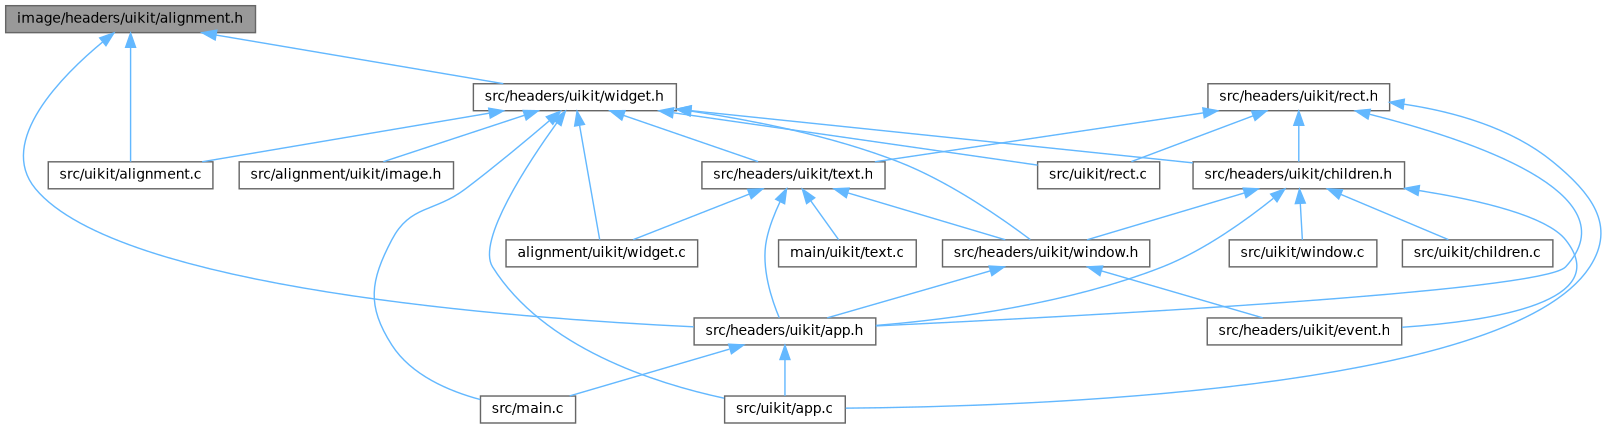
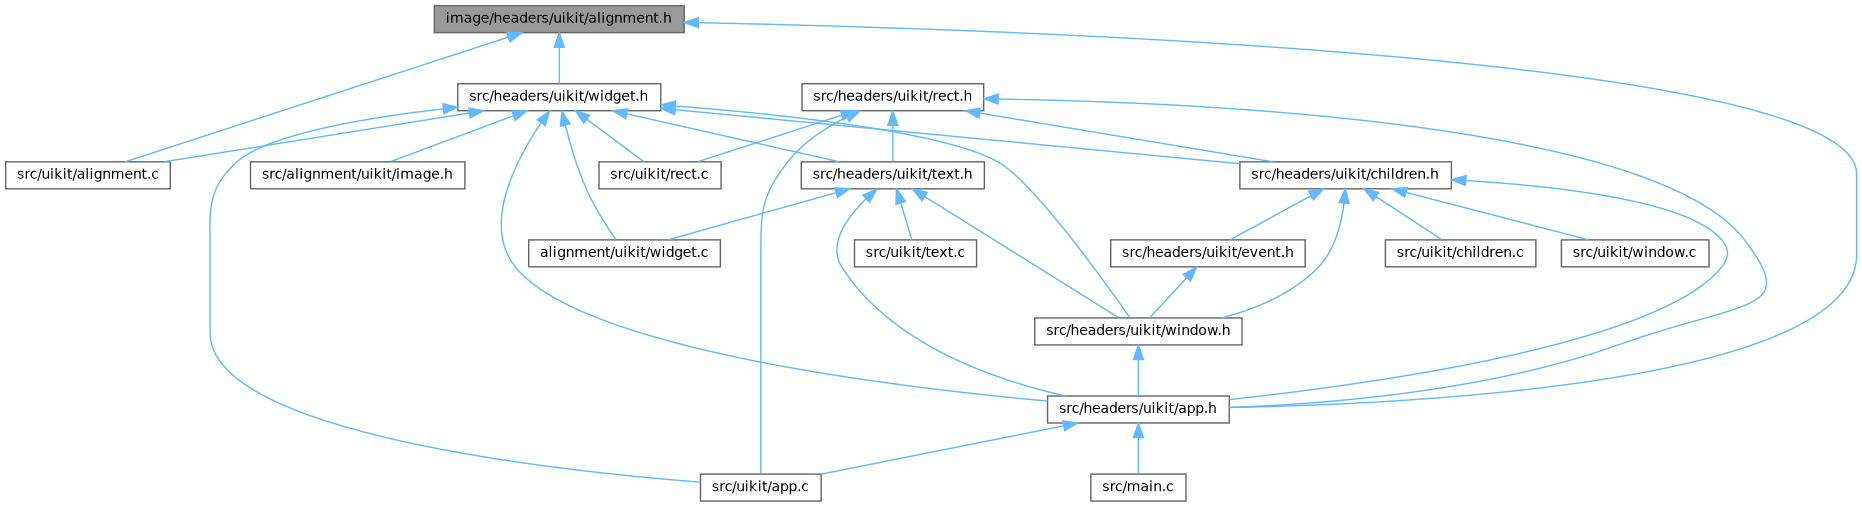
edge "src/main.c" -> "src/headers/uikit/widget.h": now "src/headers/uikit/app.h" -> "src/headers/uikit/widget.h"
node "main/uikit/text.c": label "main/uikit/text.c" -> "src/uikit/text.c"
edge "src/headers/uikit/event.h" -> "src/headers/uikit/window.h": reversed
